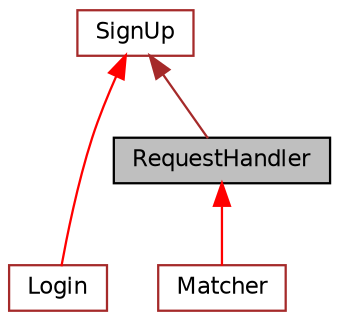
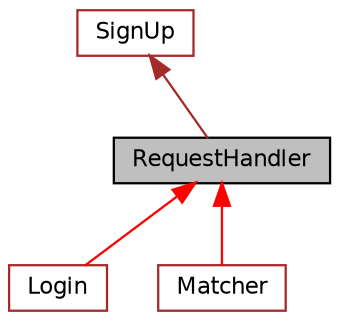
edge "Login" -> "SignUp": now "Login" -> "RequestHandler"
